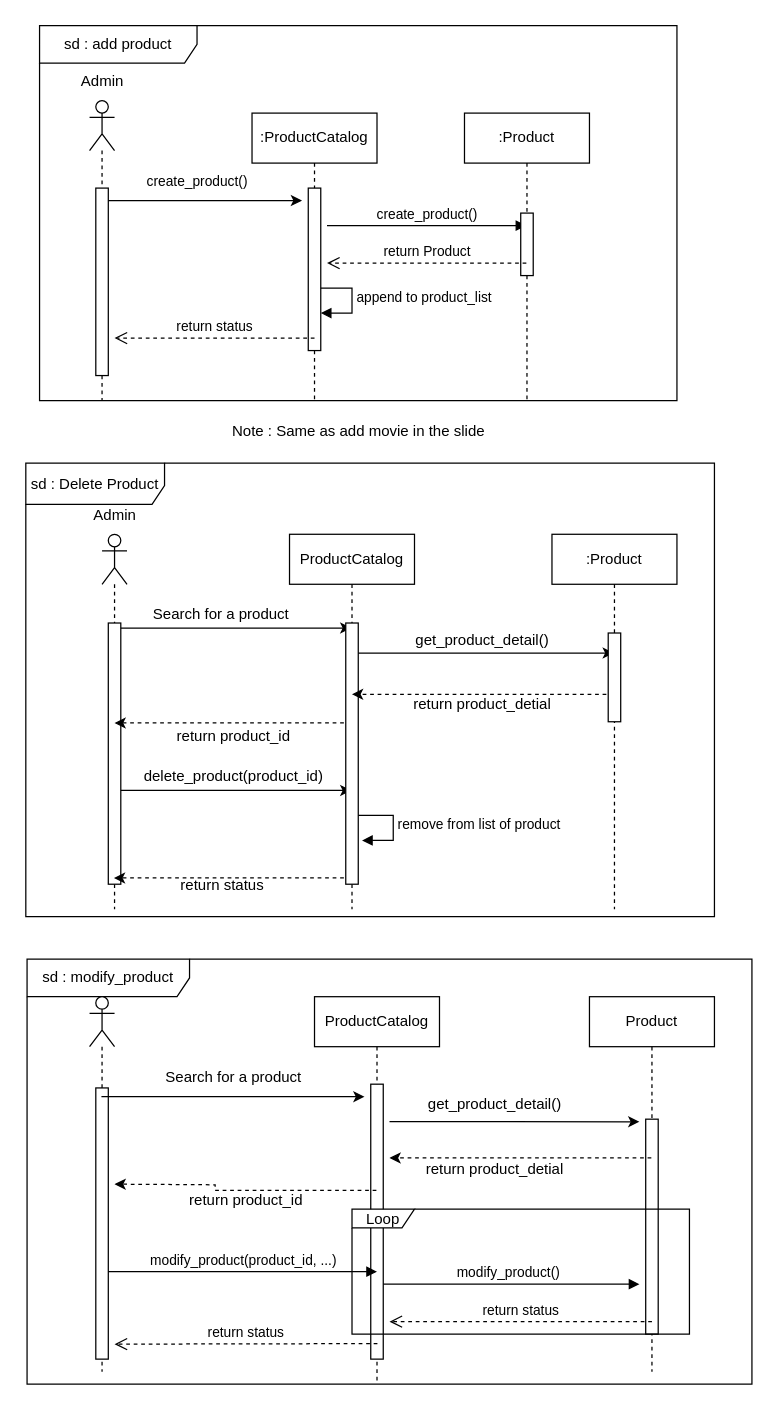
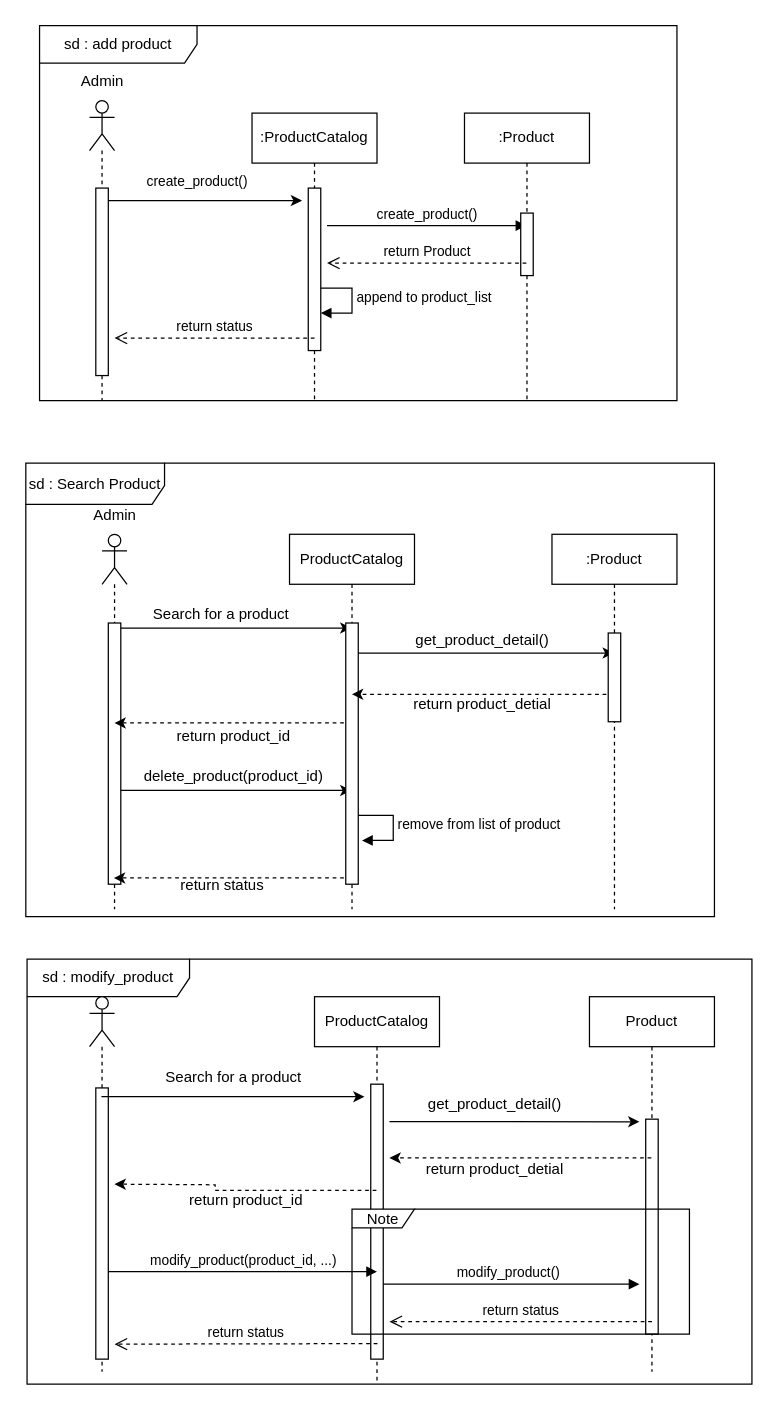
node "Note : Same as add movie in the slide": removed
node "sd : Delete Product": label "sd : Delete Product" -> "sd : Search Product"
node "Loop": label "Loop" -> "Note"
